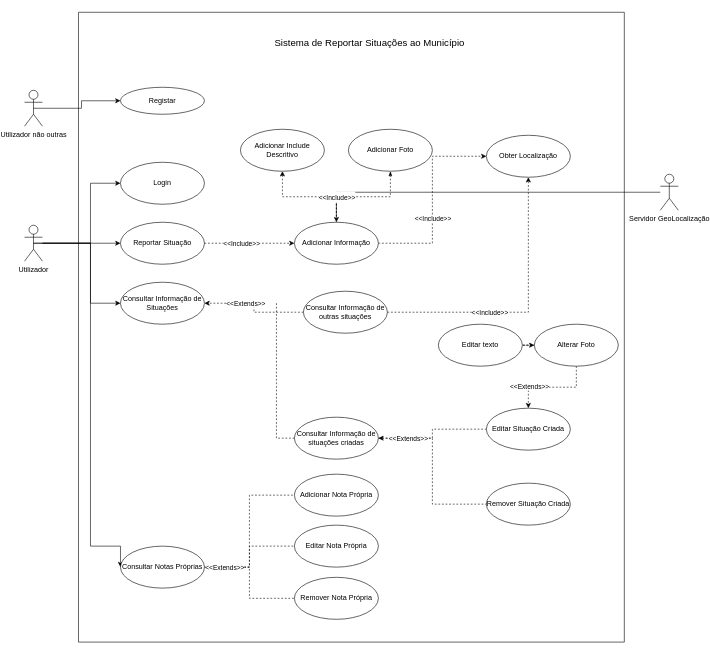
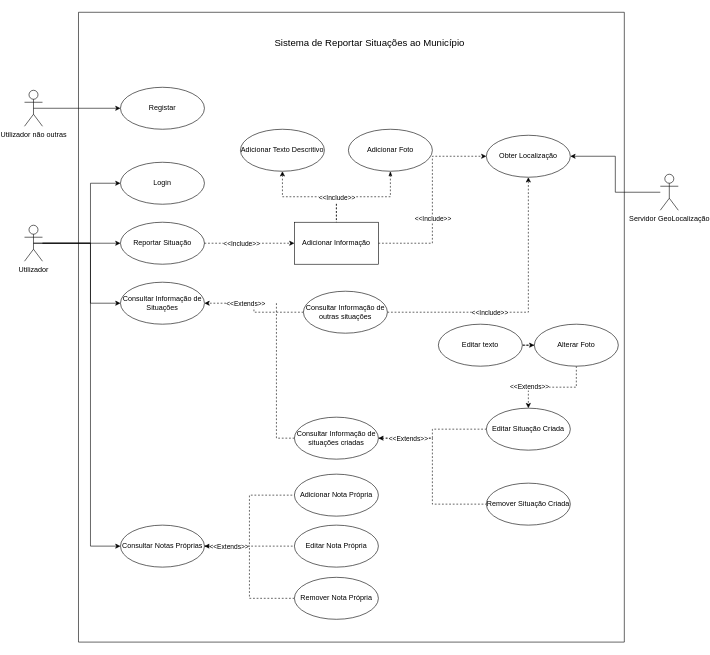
node "Registar": size 84x27 -> 84x42
node "Adicionar Include Descritivo": label "Adicionar Include Descritivo" -> "Adicionar Texto Descritivo"
edge "Servidor GeoLocalização" -> "Adicionar Informação": now "Servidor GeoLocalização" -> "Obter Localização"
node "Adicionar Informação": shape ellipse -> rectangle
node "Consultar Notas Próprias": moved (162, 567) -> (162, 546)
